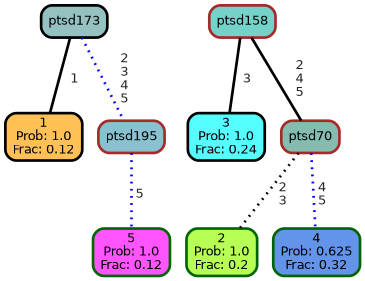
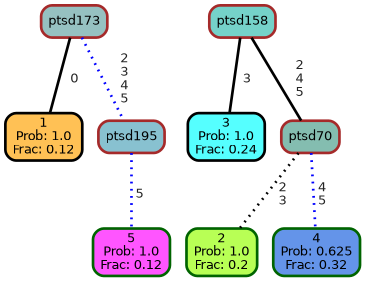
node "ptsd173": color black -> brown
edge "ptsd173" -- "1 Prob: 1.0 Frac: 0.12": label " 1" -> " 0"
